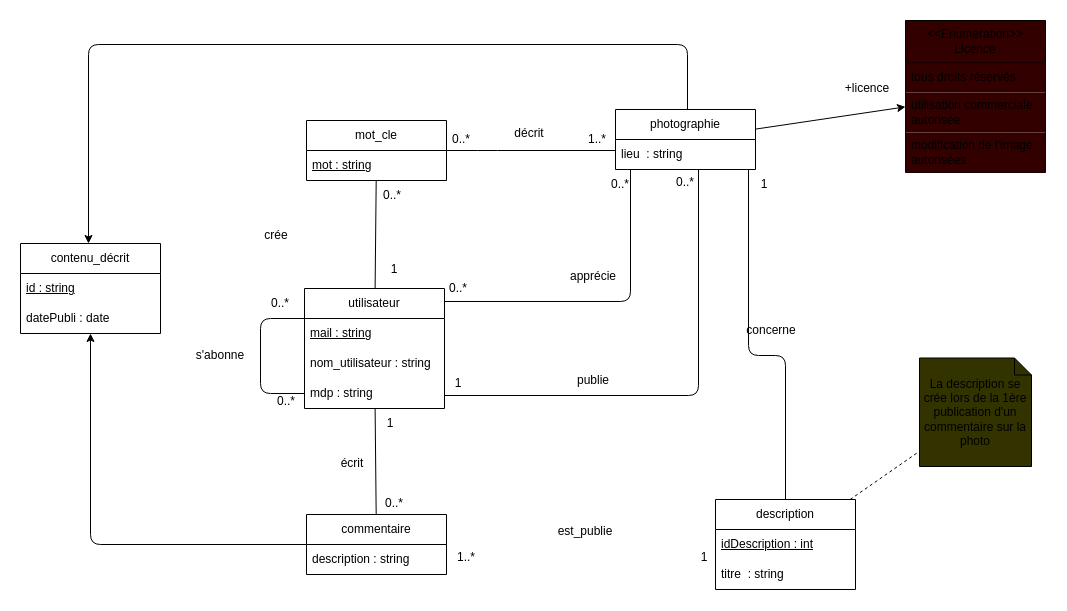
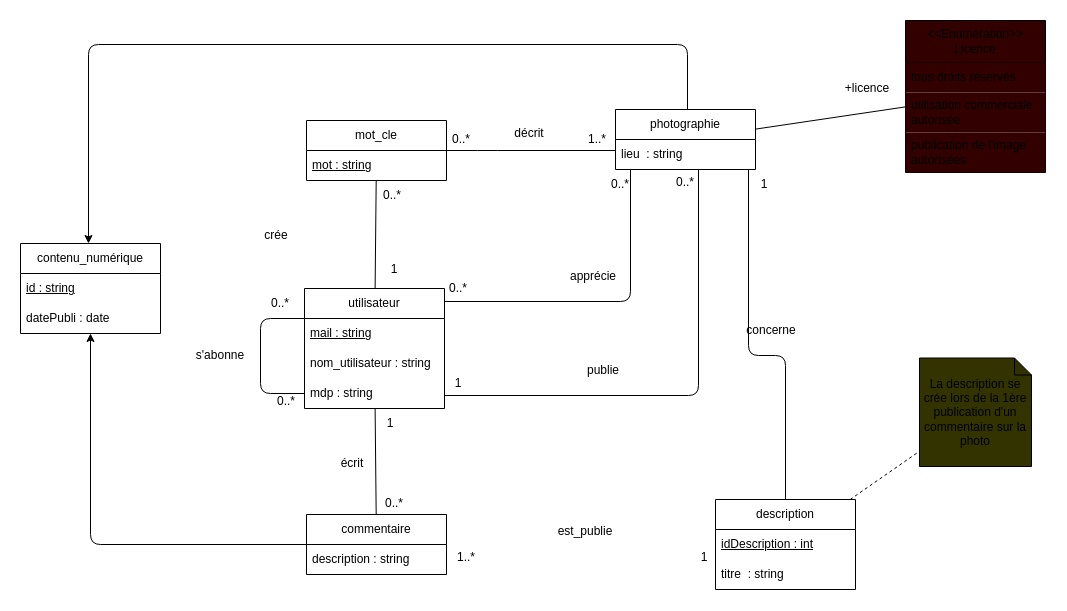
edge "photographie" -> "<<Enumération>> Licence": arrowhead classic -> none
node "modification de l'image autorisées": label "modification de l'image autorisées" -> "publication de l'image autorisées"
node "contenu_décrit": label "contenu_décrit" -> "contenu_numérique"
node "publie": moved (594, 381) -> (604, 371)
